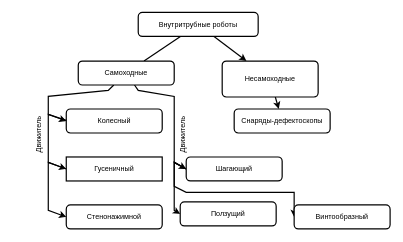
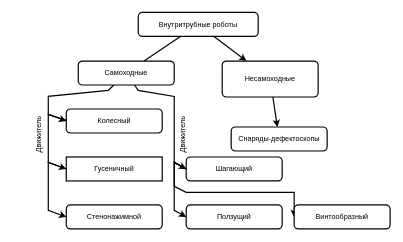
node "Снаряды-дефектоскопы": moved (282, 121) -> (279, 139)
node "Ползущий": moved (228, 214) -> (234, 217)
